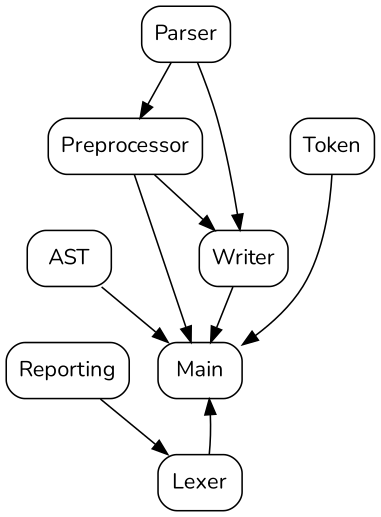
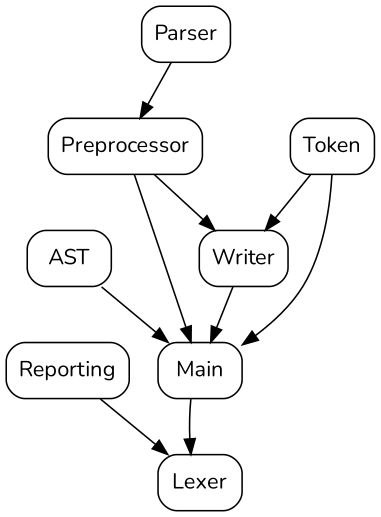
edge "Parser" -> "Writer": now "Token" -> "Writer"
edge "Lexer" -> "Main": reversed
